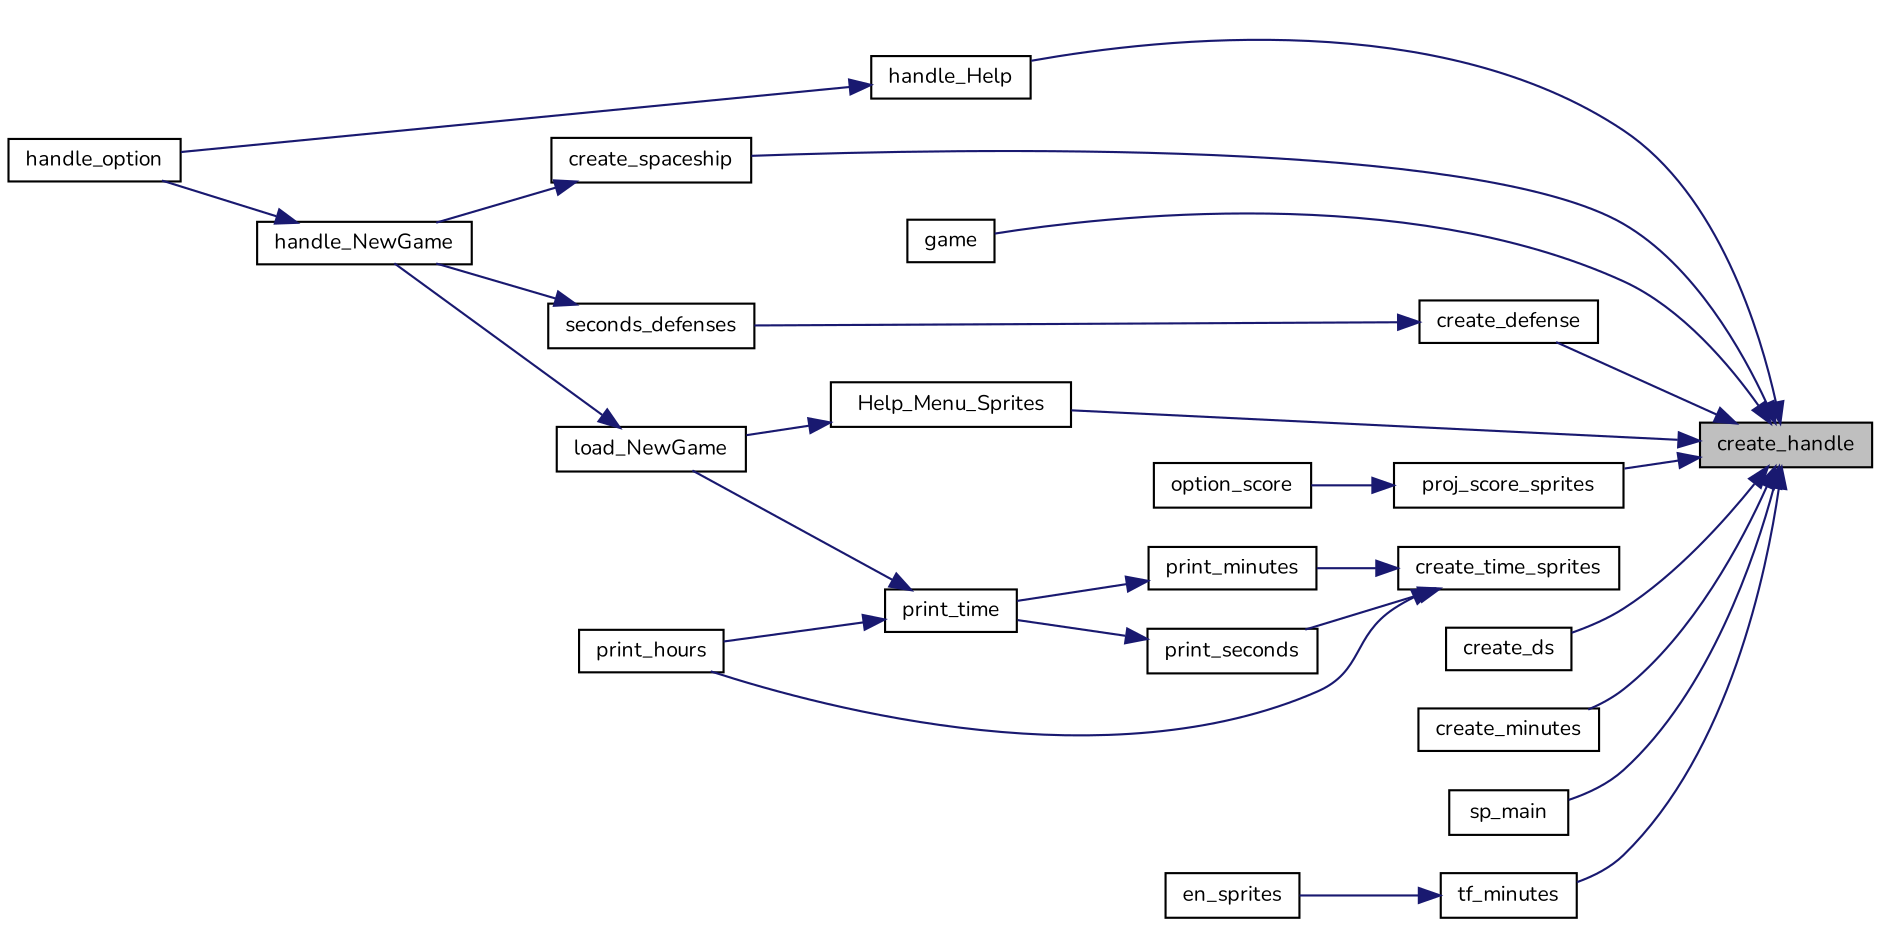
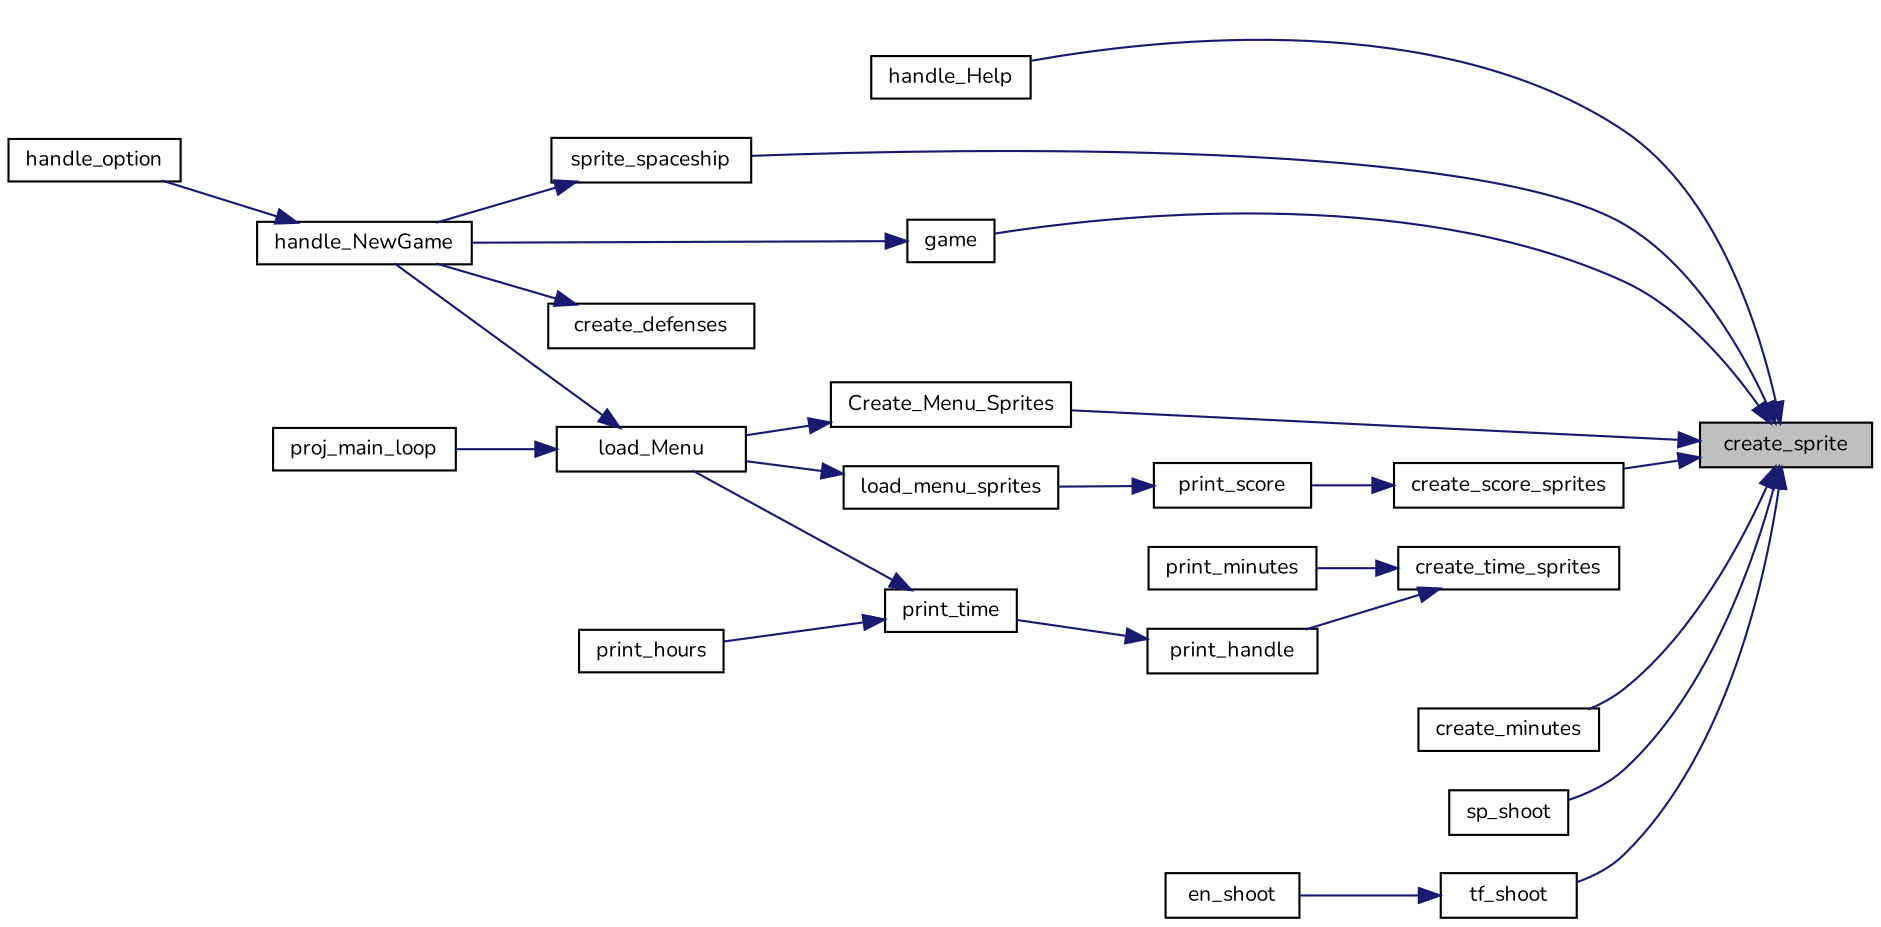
edge "handle_option" -> "handle_Help": removed
node "create_spaceship": label "create_spaceship" -> "sprite_spaceship"
edge "handle_NewGame" -> "game": added
node "create_defense": removed
node "seconds_defenses": label "seconds_defenses" -> "create_defenses"
node "Help_Menu_Sprites": label "Help_Menu_Sprites" -> "Create_Menu_Sprites"
node "create_handle": label "create_handle" -> "create_sprite"
node "proj_main_loop": added
node "load_NewGame": label "load_NewGame" -> "load_Menu"
node "option_score": label "option_score" -> "print_score"
node "proj_score_sprites": label "proj_score_sprites" -> "create_score_sprites"
node "load_menu_sprites": added
edge "print_time" -> "print_minutes": removed
node "create_ds": removed
node "print_seconds": label "print_seconds" -> "print_handle"
edge "print_hours" -> "create_time_sprites": removed
node "sp_main": label "sp_main" -> "sp_shoot"
node "en_sprites": label "en_sprites" -> "en_shoot"
node "tf_minutes": label "tf_minutes" -> "tf_shoot"
